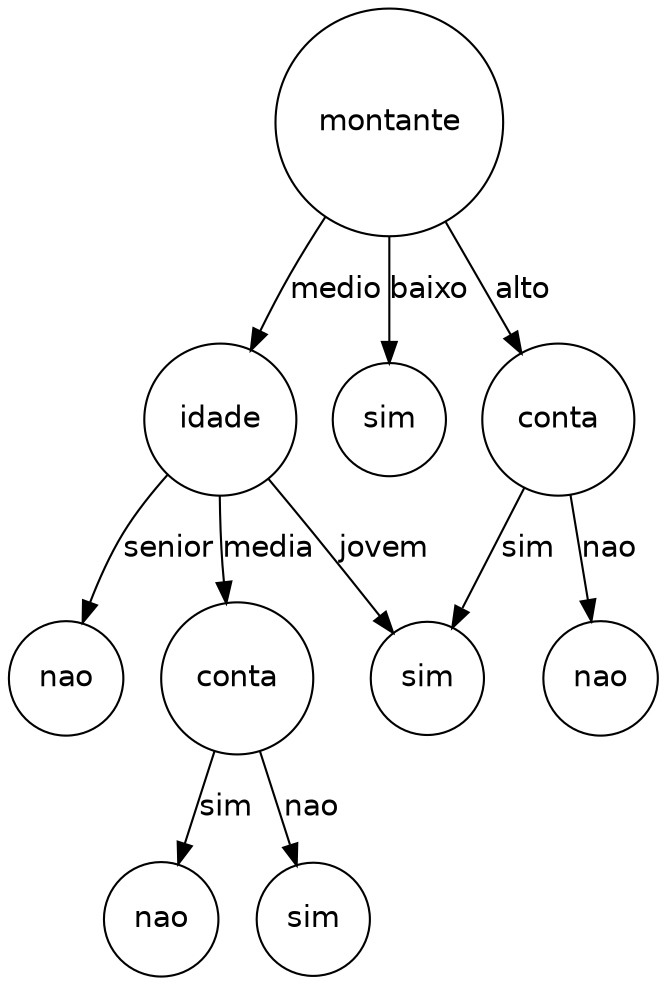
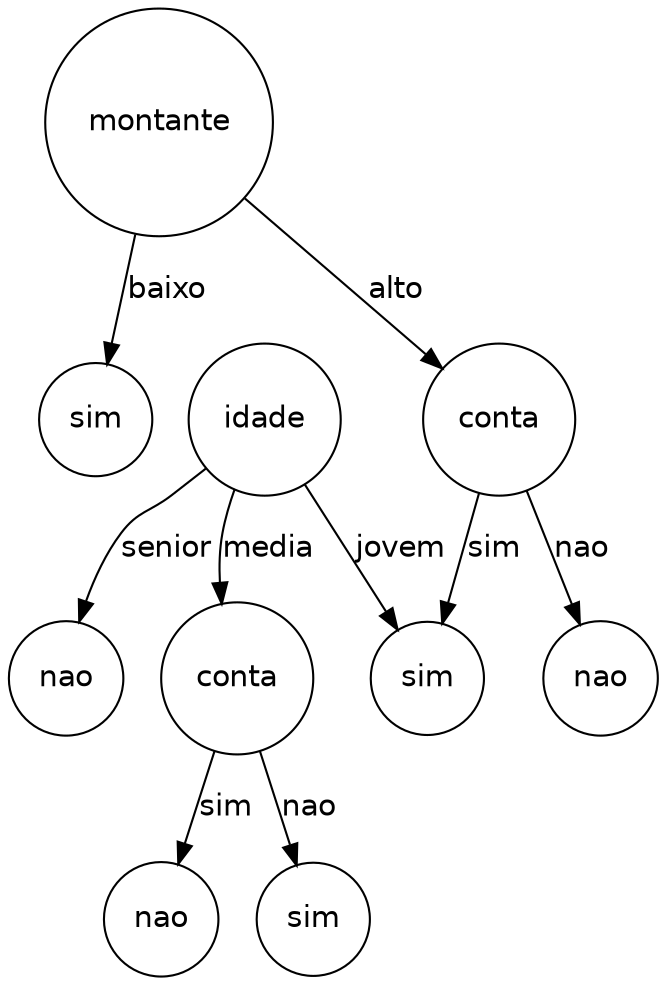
edge "montante" -> "idade": removed, label "medio"
